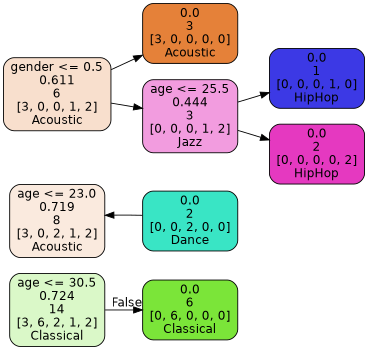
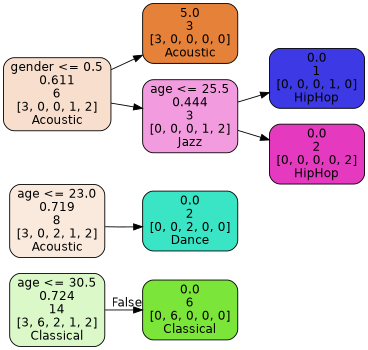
node "0.0 3 [3, 0, 0, 0, 0] Acoustic": label "0.0 3 [3, 0, 0, 0, 0] Acoustic" -> "5.0 3 [3, 0, 0, 0, 0] Acoustic"
edge "0.0 2 [0, 0, 2, 0, 0] Dance" -> "age <= 23.0 0.719 8 [3, 0, 2, 1, 2] Acoustic": reversed
